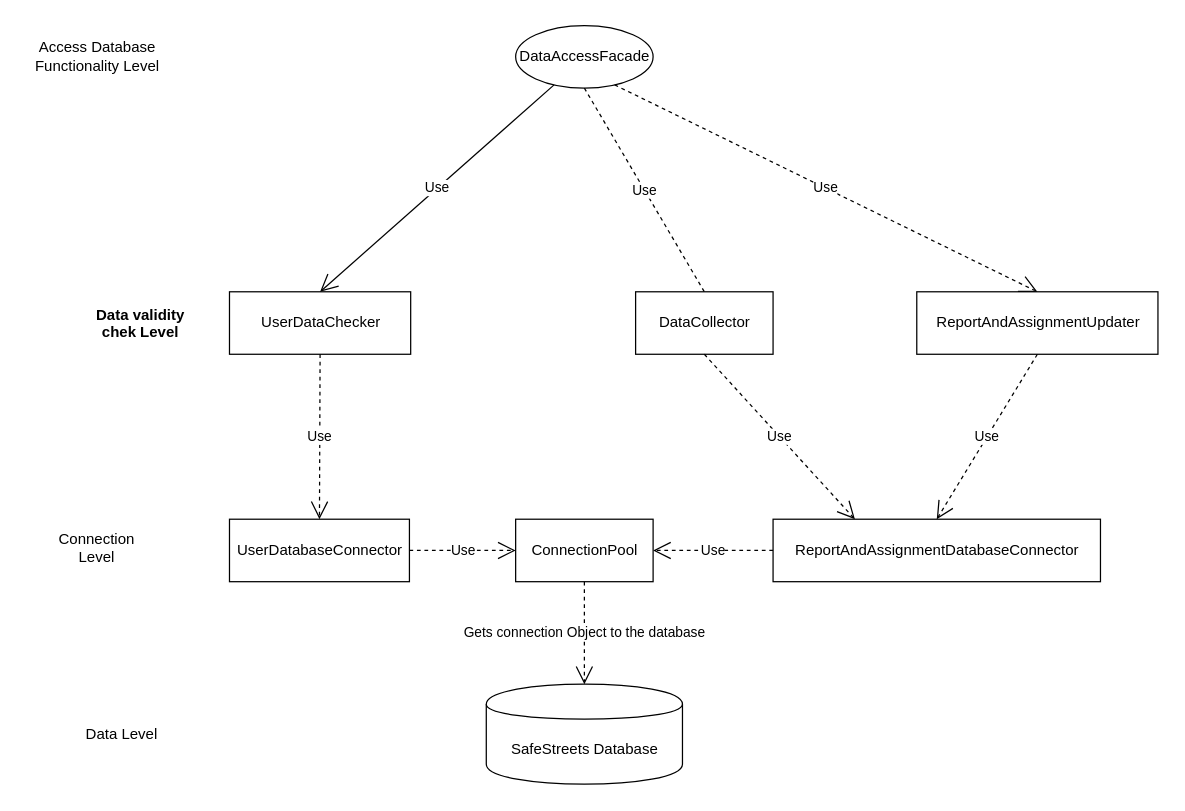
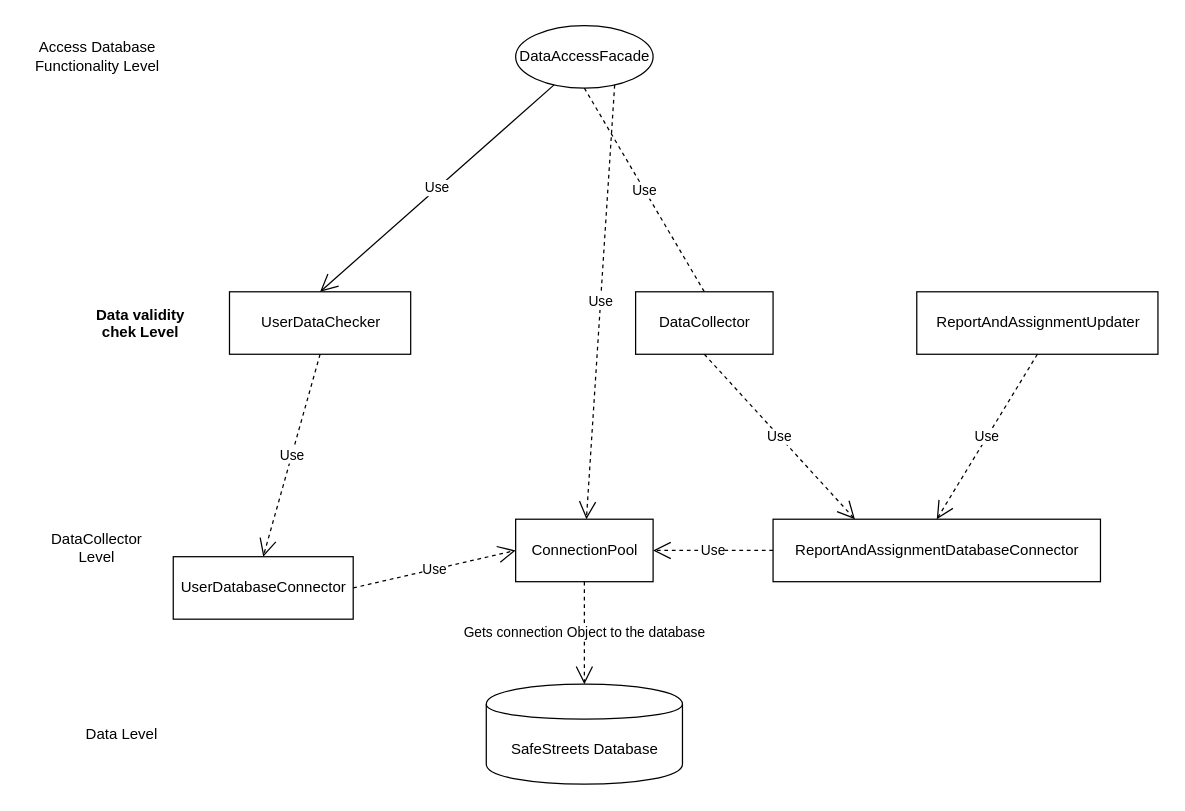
edge "DataAccessFacade" -> "ReportAndAssignmentUpdater": now "DataAccessFacade" -> "ConnectionPool"
node "Connection Level": label "Connection Level" -> "DataCollector Level"
node "UserDatabaseConnector": moved (319, 551) -> (263, 588)
